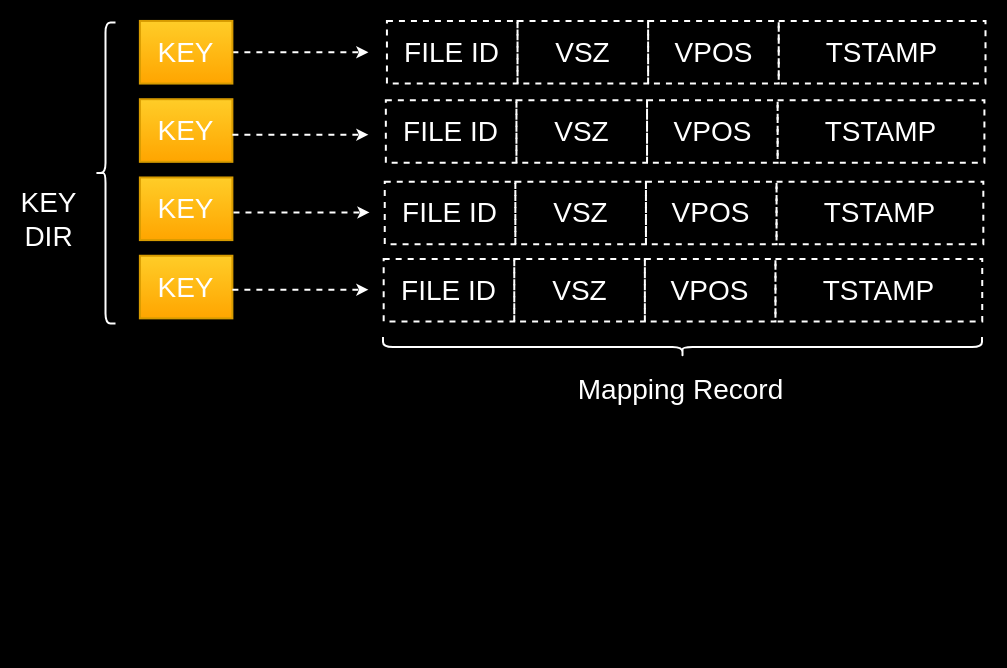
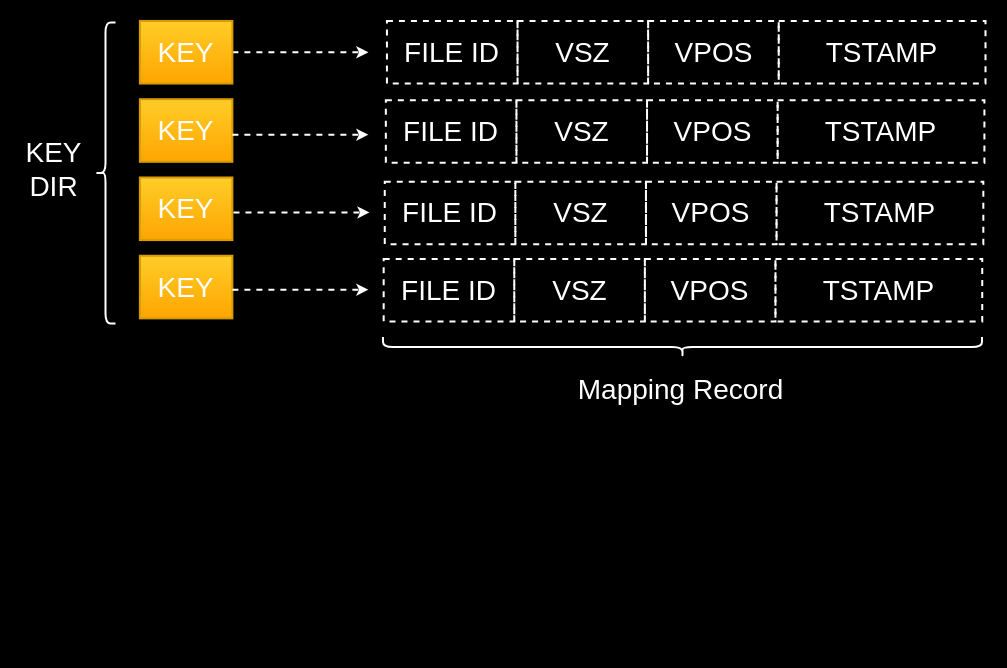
node "KEY DIR": moved (49, 220) -> (54, 170)
